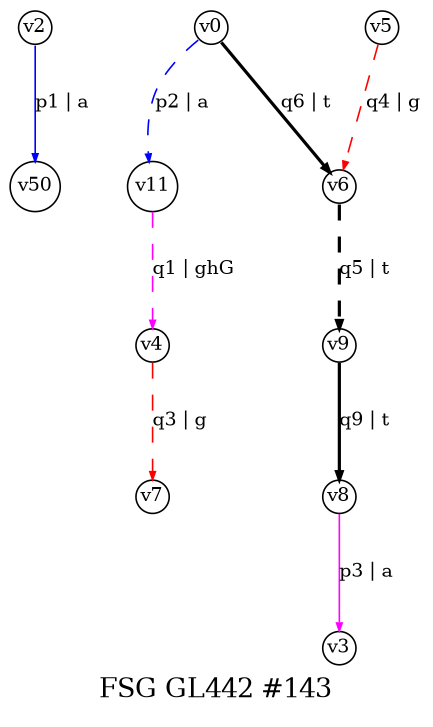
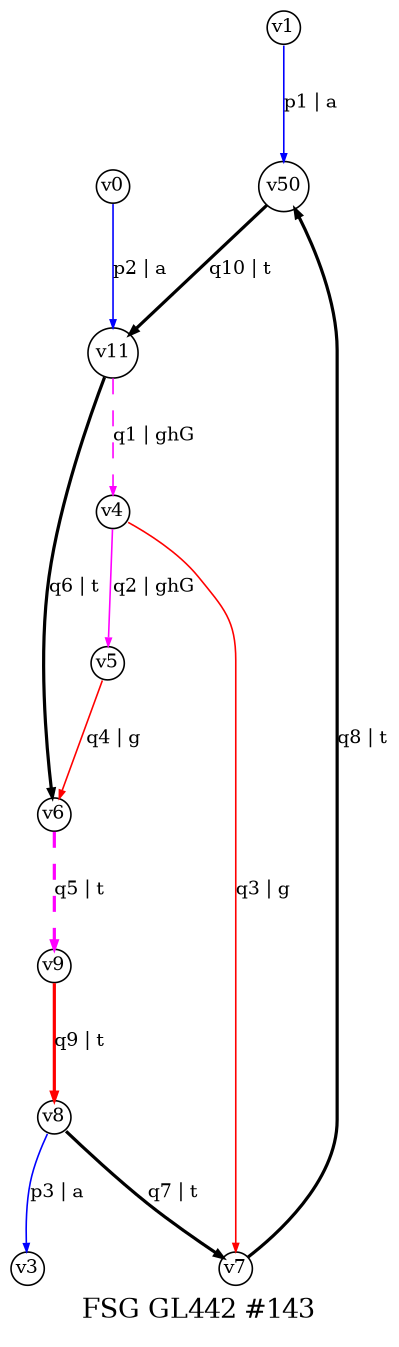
node "v2": label "v2" -> "v1"
edge "v0" -> "v11": style dashed -> solid
edge "v5" -> "v6": style dashed -> solid
edge "v0" -> "v6": now "v11" -> "v6"
edge "v6" -> "v9": color black -> magenta
edge "v50" -> "v11": added, label "q10 | t"
edge "v4" -> "v7": style dashed -> solid
edge "v9" -> "v8": color black -> red
edge "v8" -> "v3": color magenta -> blue
edge "v4" -> "v5": added, label "q2 | ghG"
edge "v7" -> "v50": added, label "q8 | t"
edge "v8" -> "v7": added, label "q7 | t"
